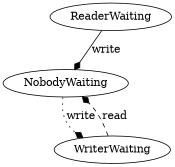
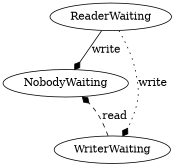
edge "NobodyWaiting" -> "WriterWaiting": now "ReaderWaiting" -> "WriterWaiting"
